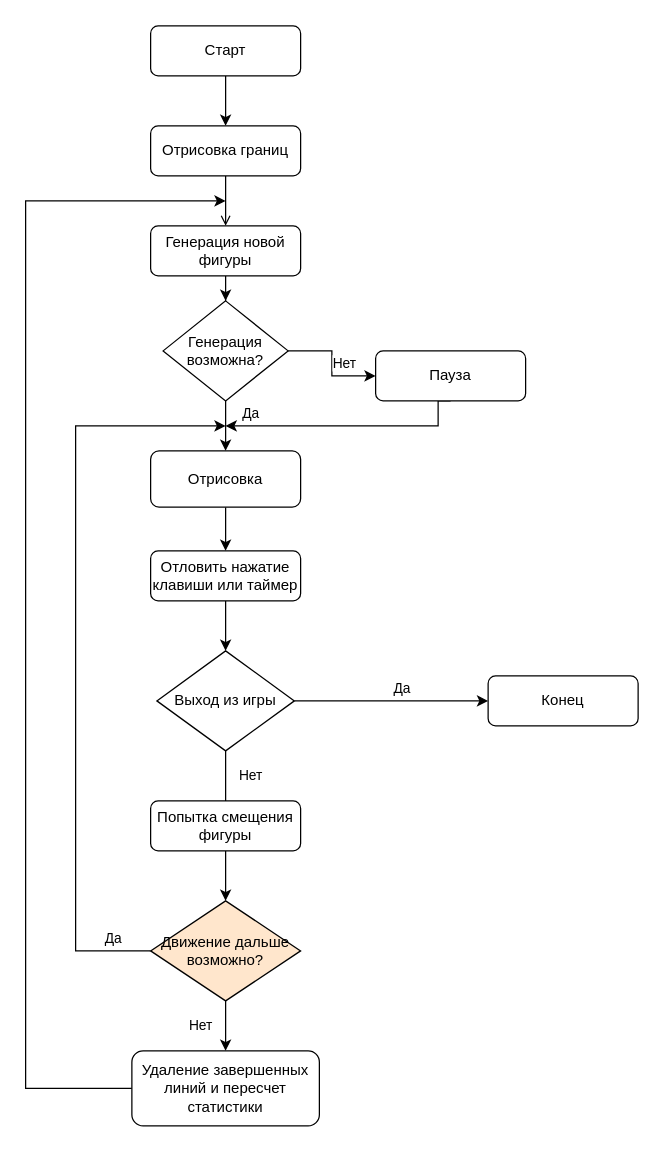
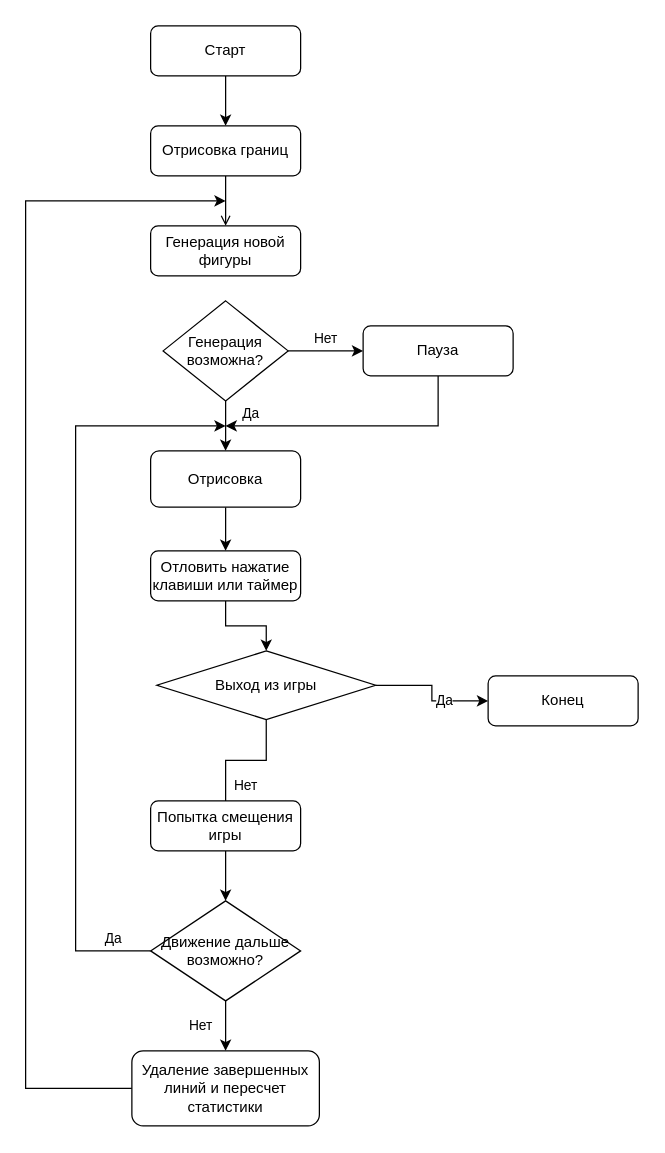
edge "Генерация новой фигуры" -> "Генерация возможна?": removed
node "Пауза": moved (451, 376) -> (438, 351)
node "Выход из игры": size 138x100 -> 219x69
node "Попытка смещения фигуры": label "Попытка смещения фигуры" -> "Попытка смещения игры"
node "Движение дальше возможно?": fillcolor #ffe6cc -> #ffffff
